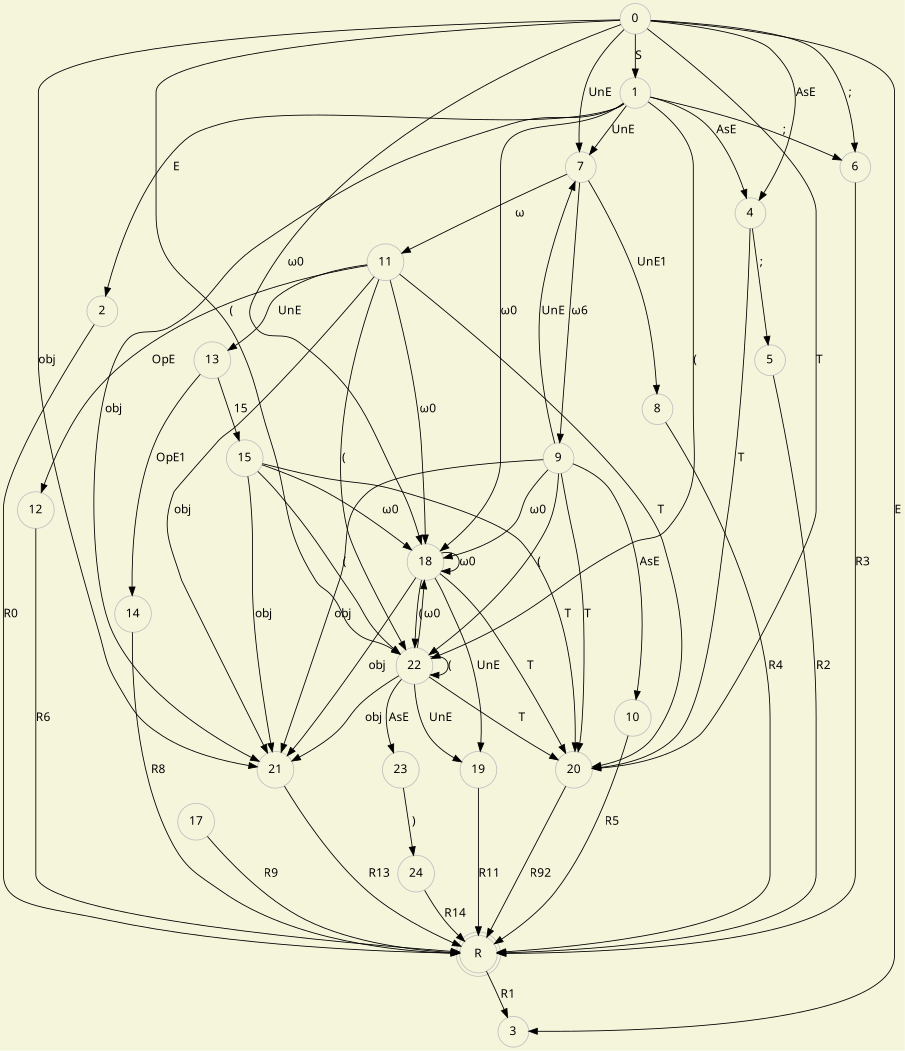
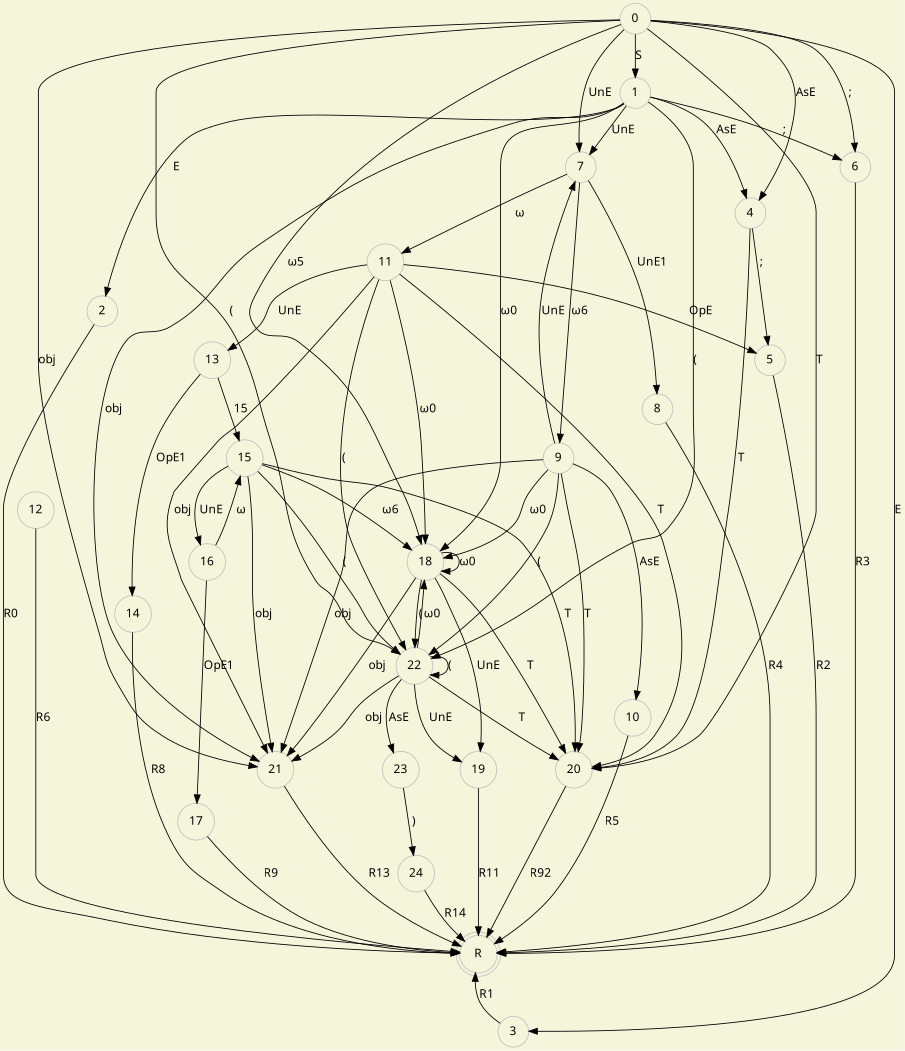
edge "0" -> "18": label "ω0" -> "ω5"
edge "11" -> "12": now "11" -> "5"
edge "15" -> "18": label "ω0" -> "ω6"
node "16": added
edge "R" -> "3": reversed
